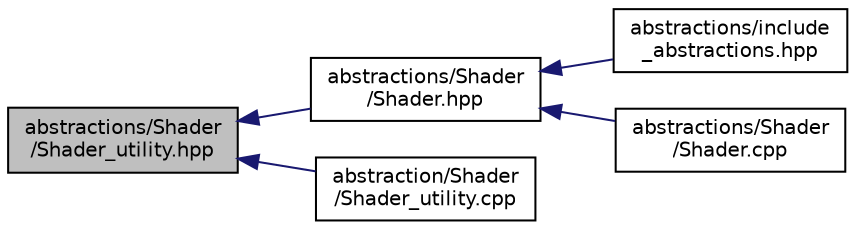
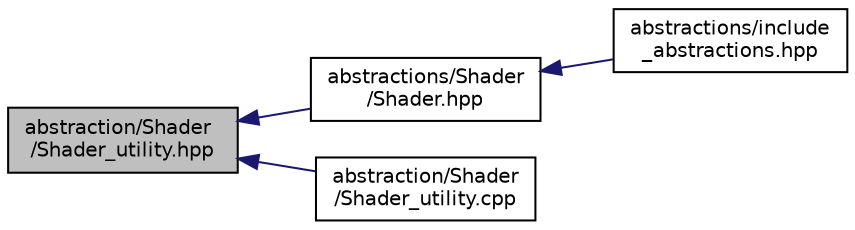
node "abstractions/Shader /Shader_utility.hpp": label "abstractions/Shader /Shader_utility.hpp" -> "abstraction/Shader /Shader_utility.hpp"
node "abstractions/Shader /Shader.cpp": removed
